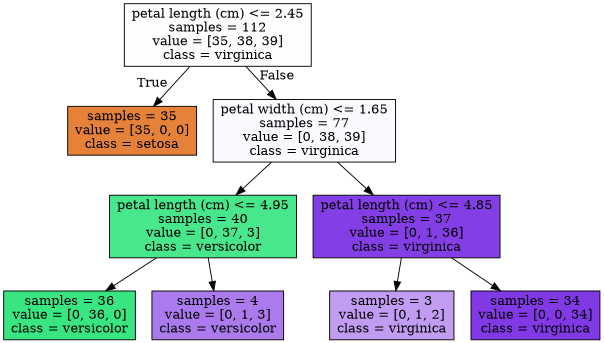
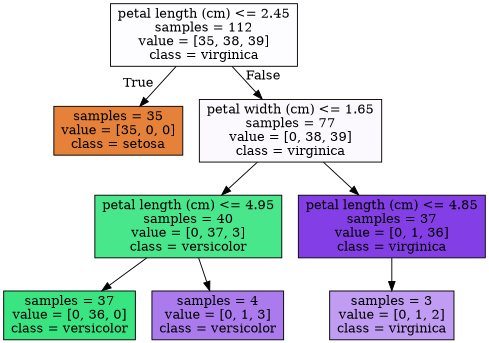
node "samples = 36 value = [0, 36, 0] class = versicolor": label "samples = 36 value = [0, 36, 0] class = versicolor" -> "samples = 37 value = [0, 36, 0] class = versicolor"
node "samples = 34 value = [0, 0, 34] class = virginica": removed
